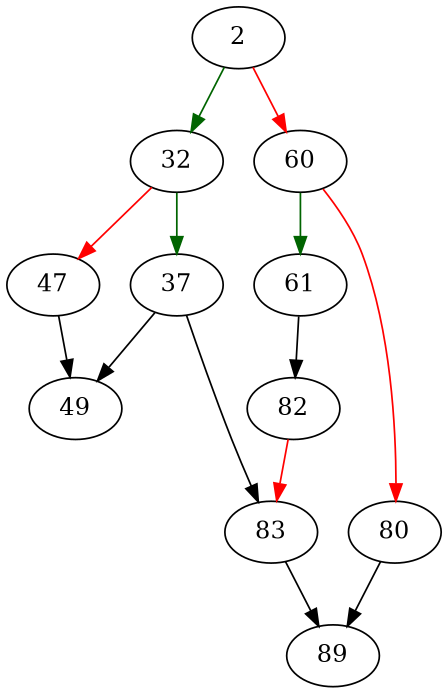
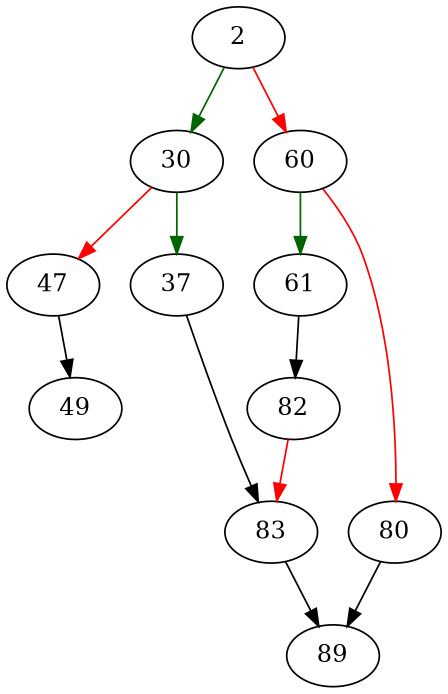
node "32": label "32" -> "30"
edge "37" -> "49": removed
